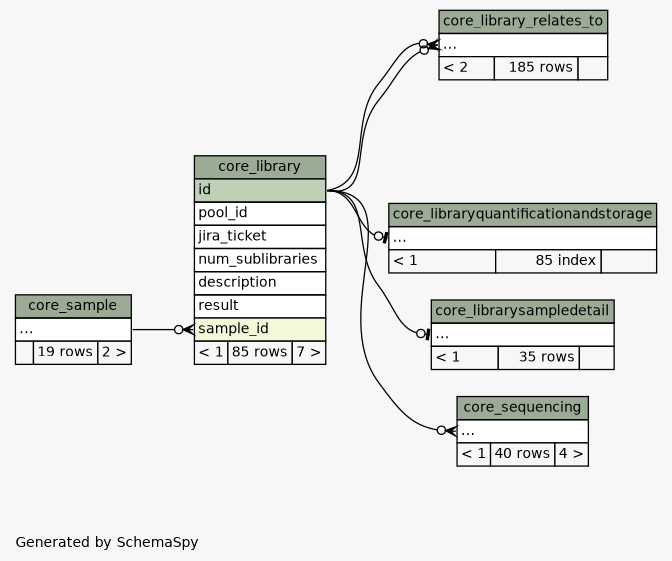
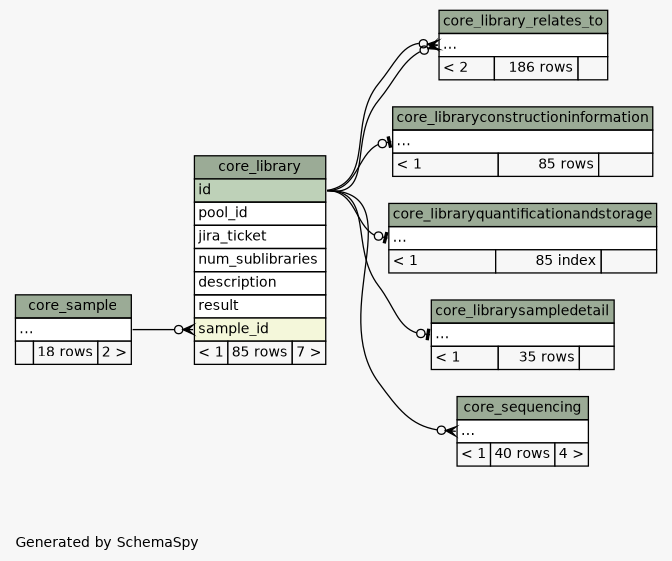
node "core_library_relates_to": text "185 rows" -> "186 rows"
node "core_libraryconstructioninformation": added
node "core_sample": text "19 rows" -> "18 rows"
